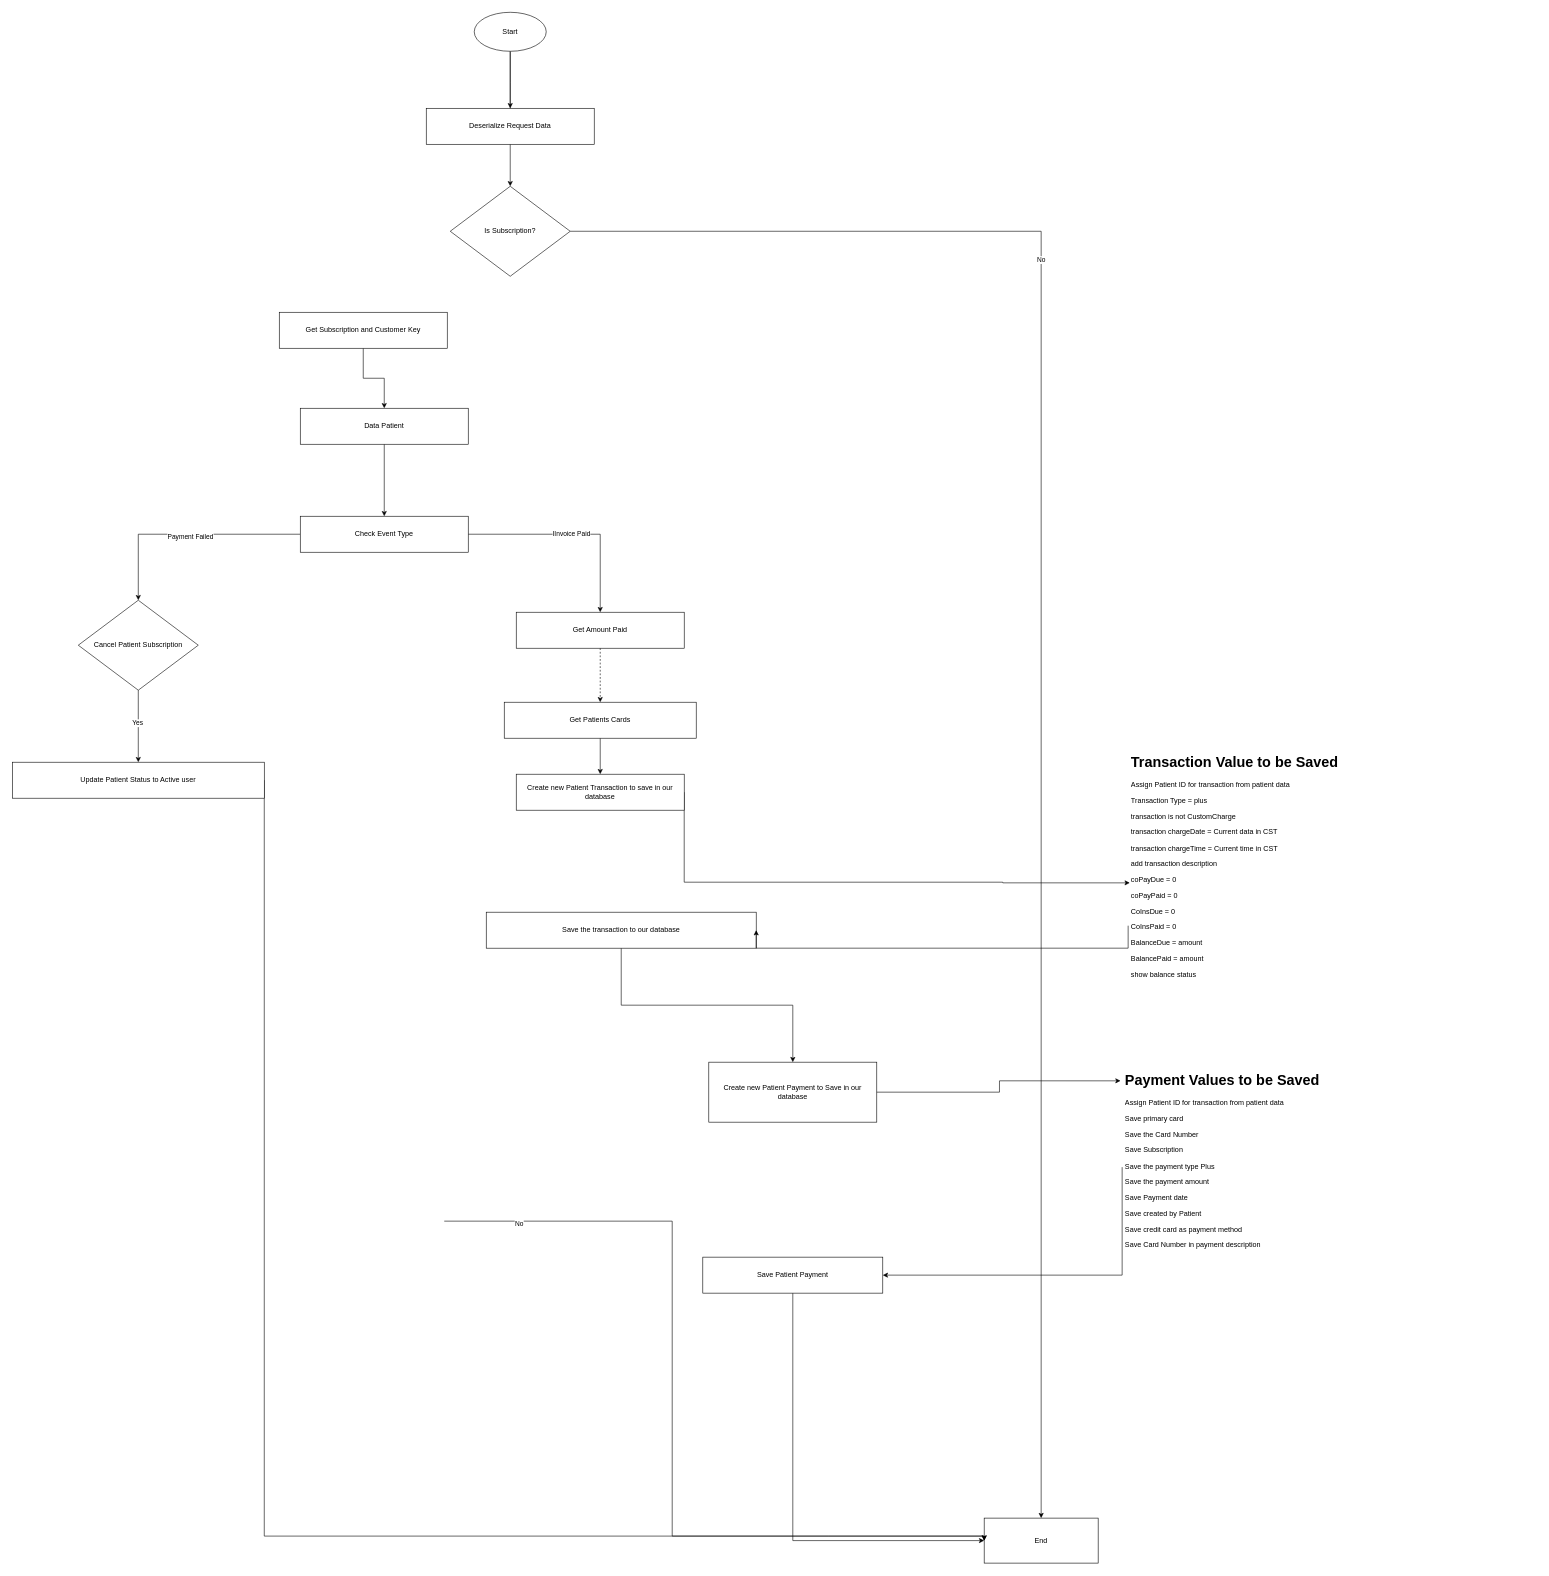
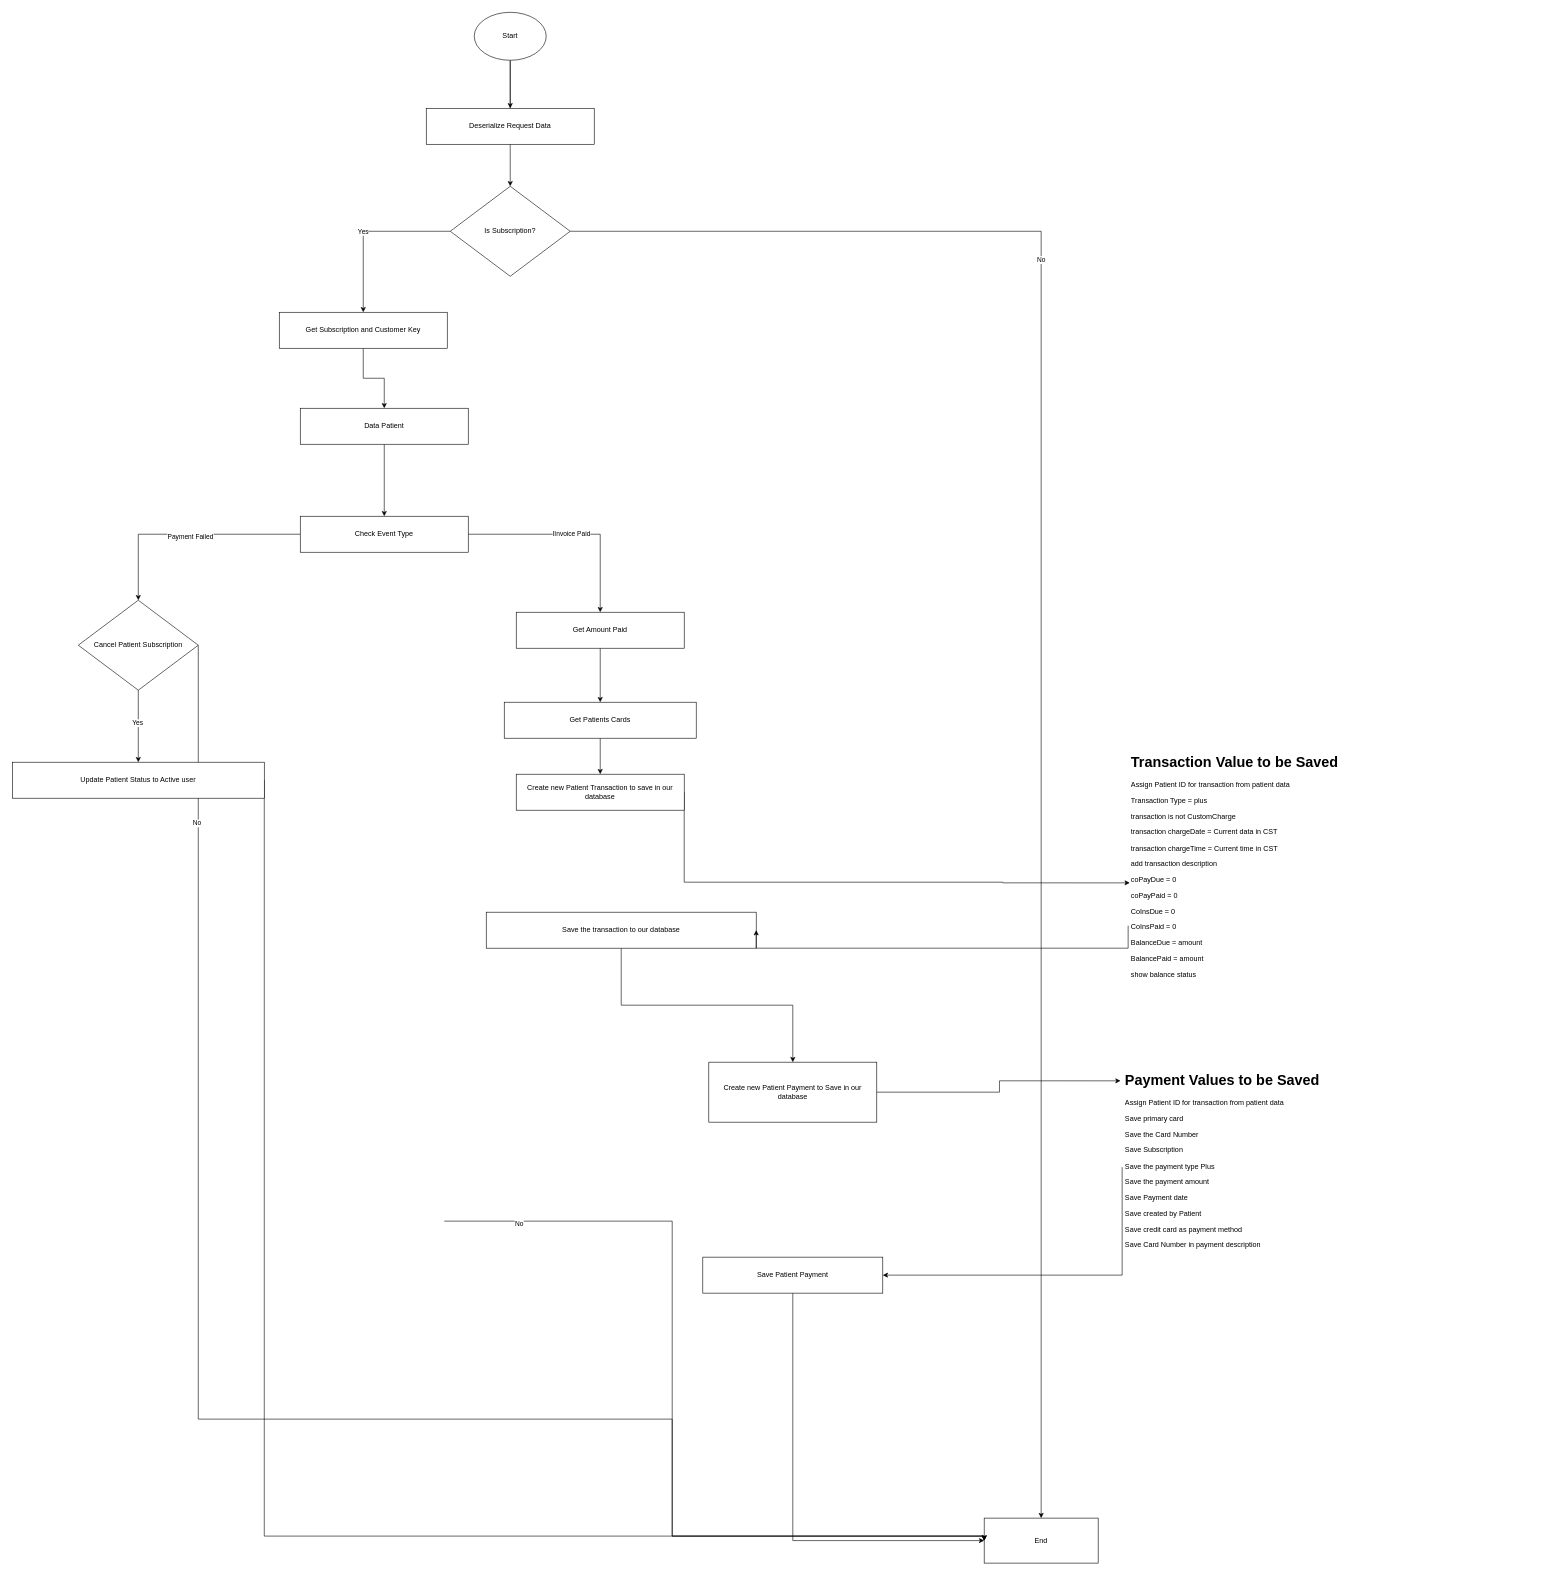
node "Start": size 72x39 -> 72x48
edge "Is Subscription?" -> "Get Subscription and Customer Key": added, label "Yes"
edge "Get Amount Paid" -> "Get Patients Cards": style dashed -> solid
edge "Cancel Patient Subscription" -> "End": added, label "No"
